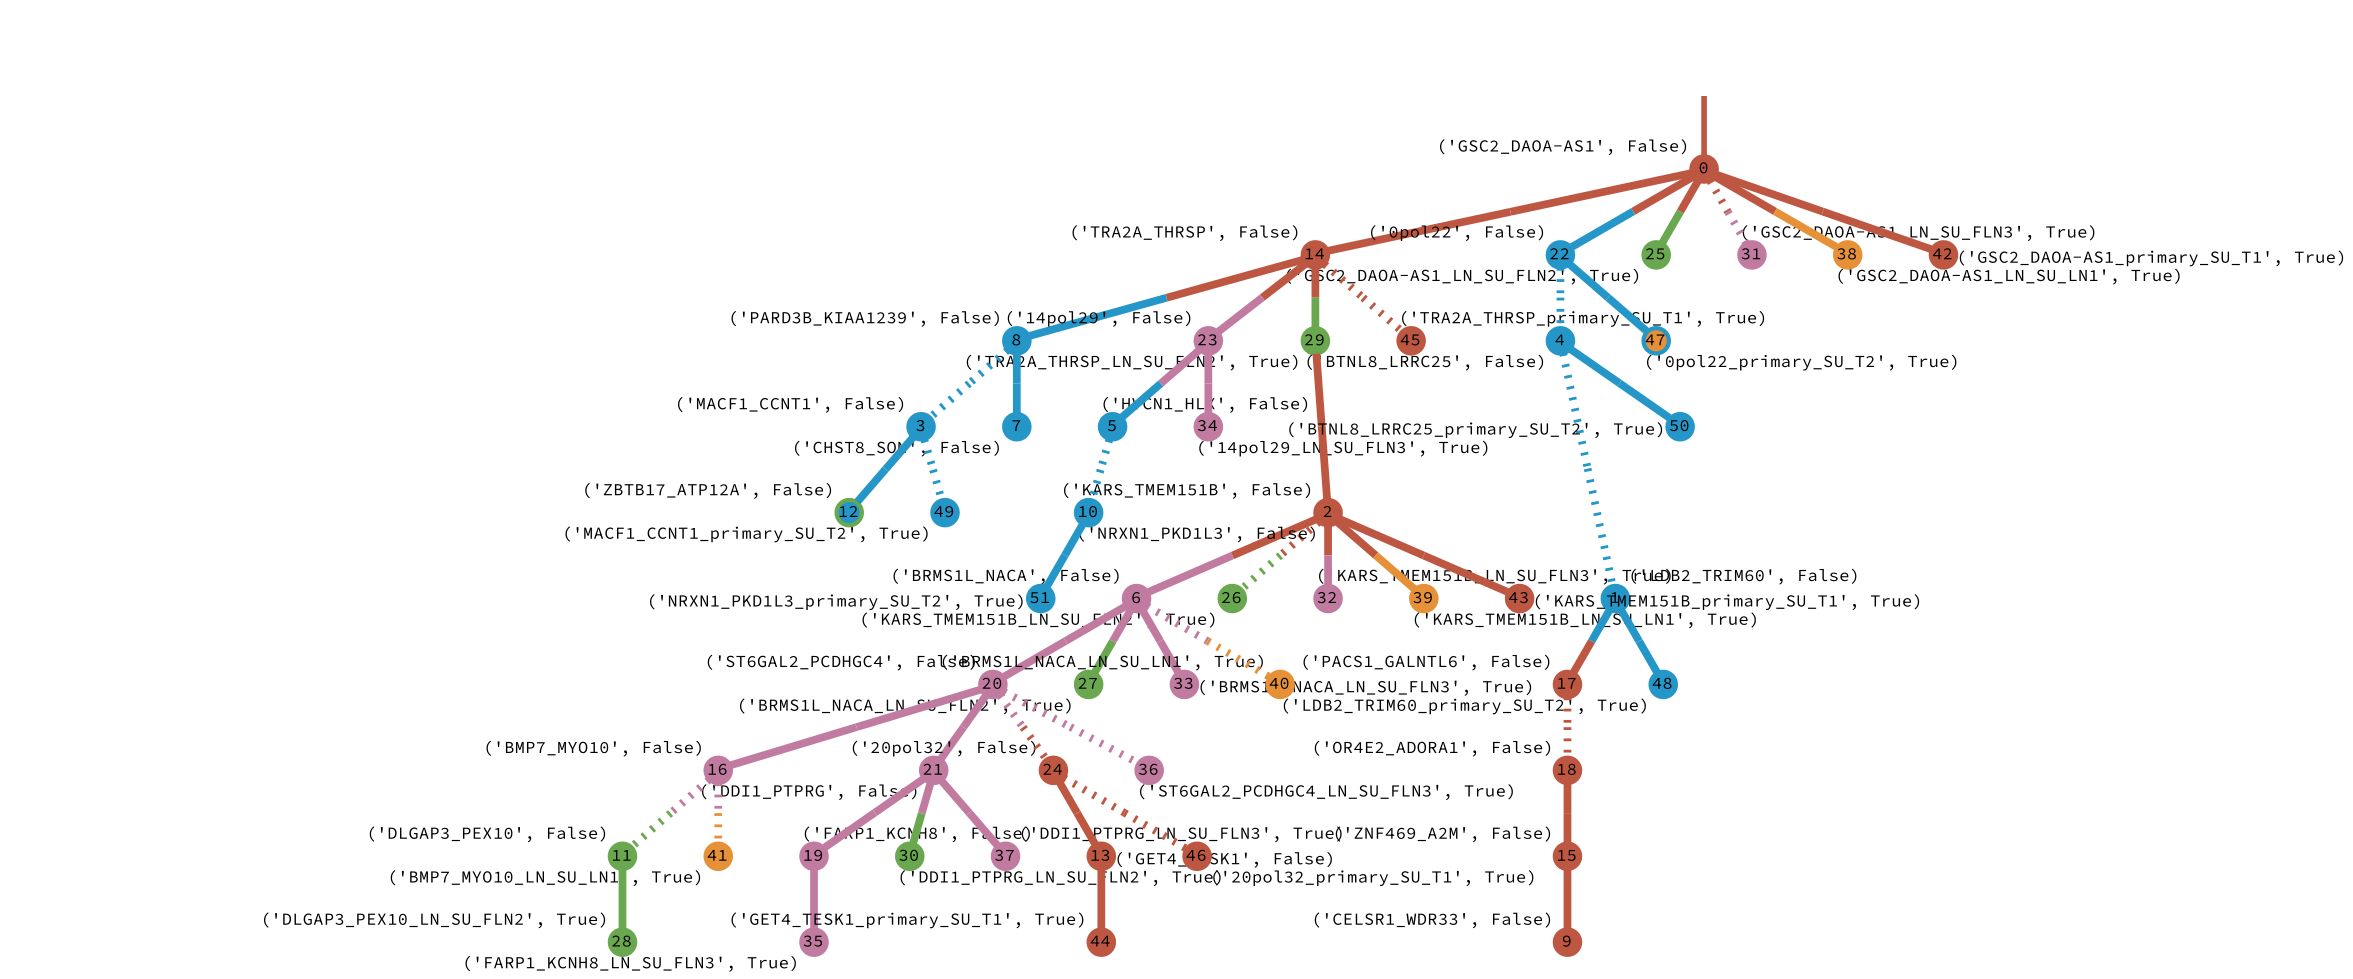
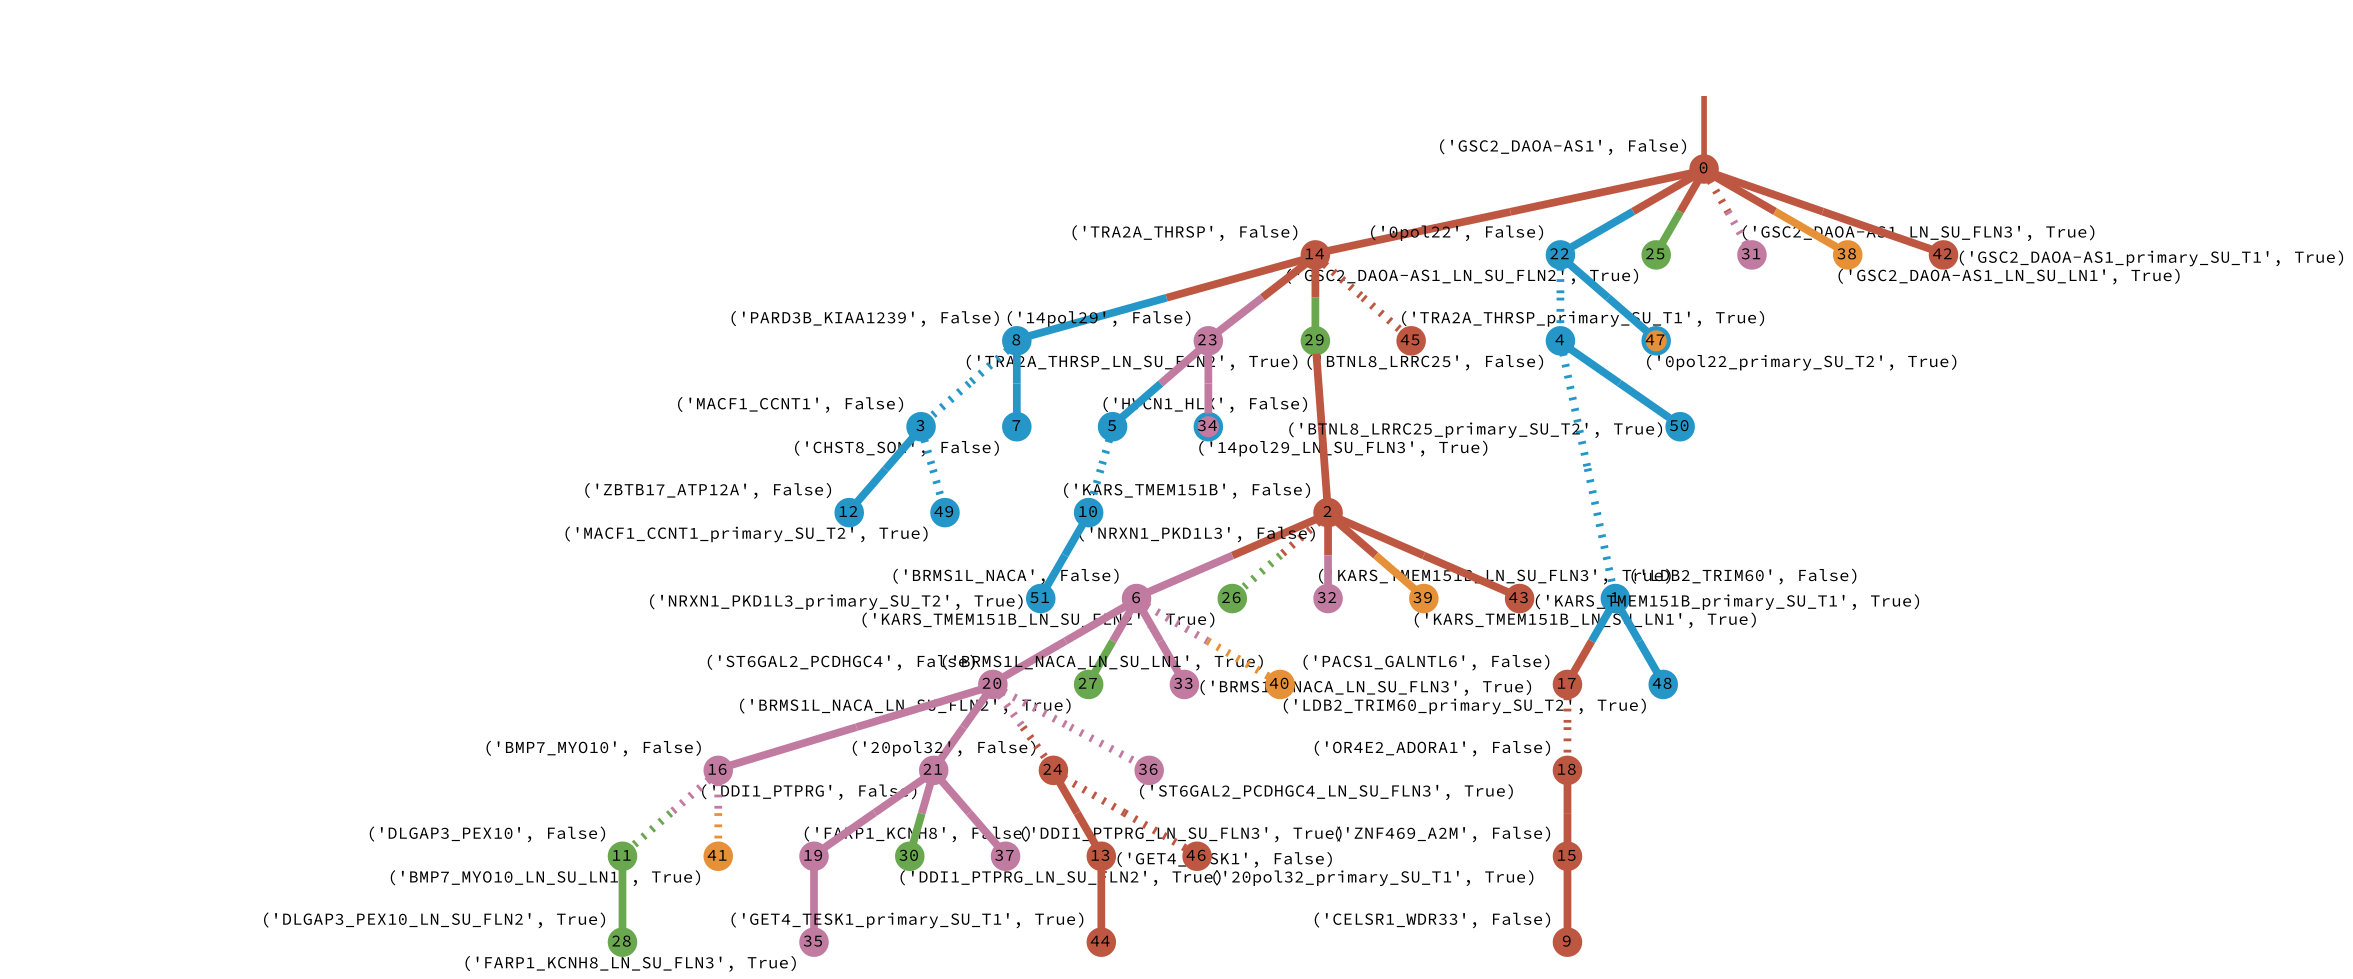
node "34 ('14pol29_LN_SU_FLN3', True)": color #c27ba0ff -> #2496c8ff
node "12 ('ZBTB17_ATP12A', False)": color #6aa84fff -> #2496c8ff
